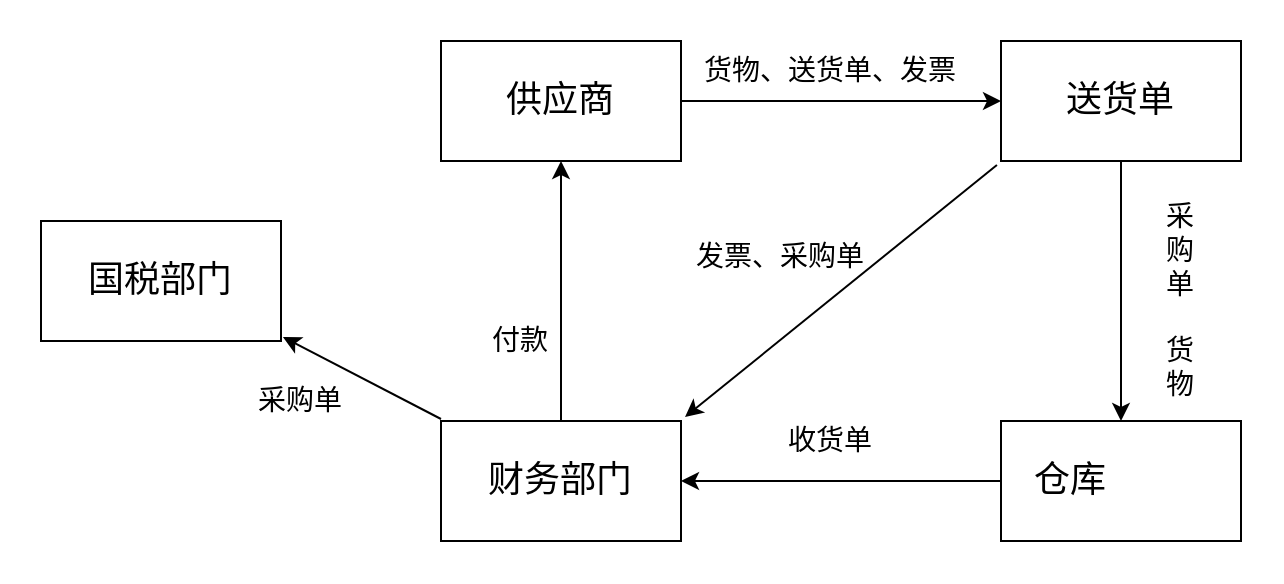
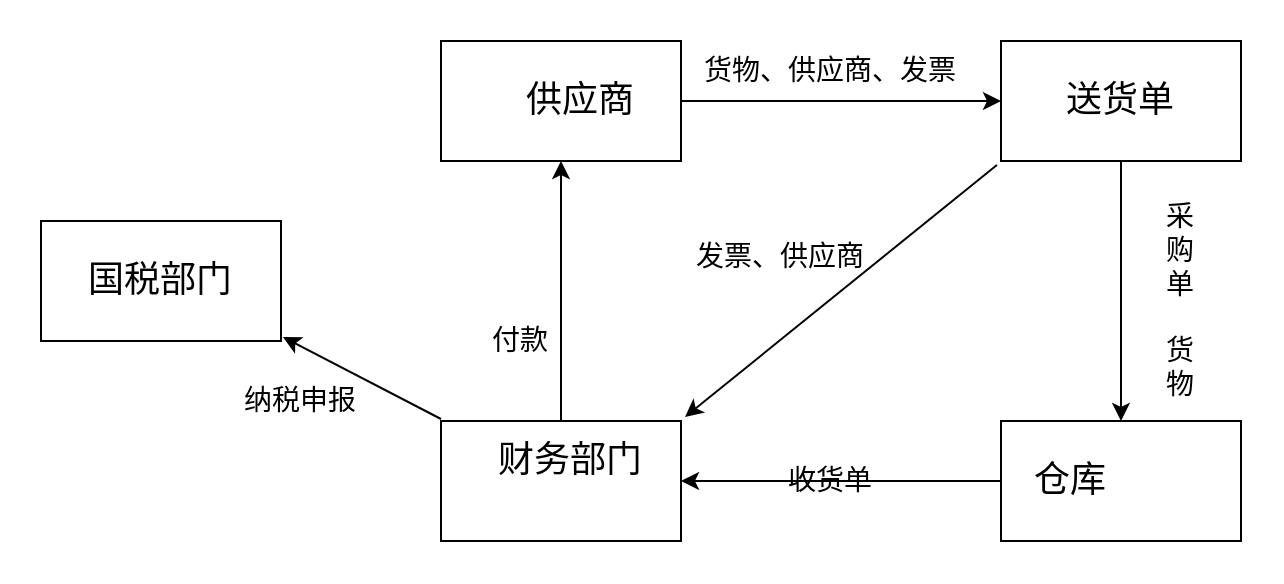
node "货物、送货单、发票": label "货物、送货单、发票" -> "货物、供应商、发票"
node "供应商": moved (561, 101) -> (581, 101)
node "发票、采购单": label "发票、采购单" -> "发票、供应商"
node "采购单": label "采购单" -> "纳税申报"
node "收货单": moved (831, 441) -> (831, 481)
node "财务部门": moved (561, 481) -> (571, 461)
